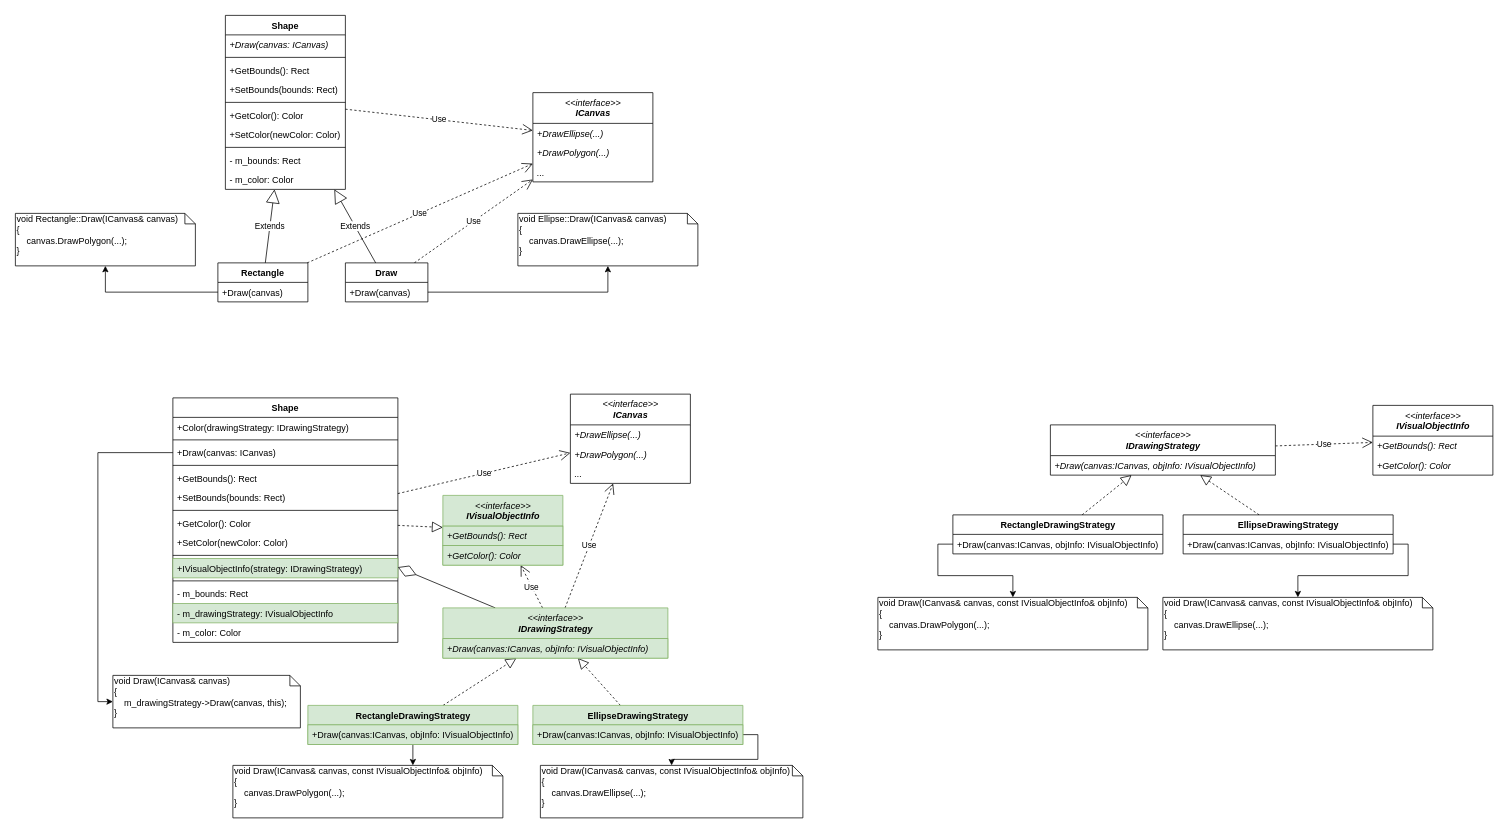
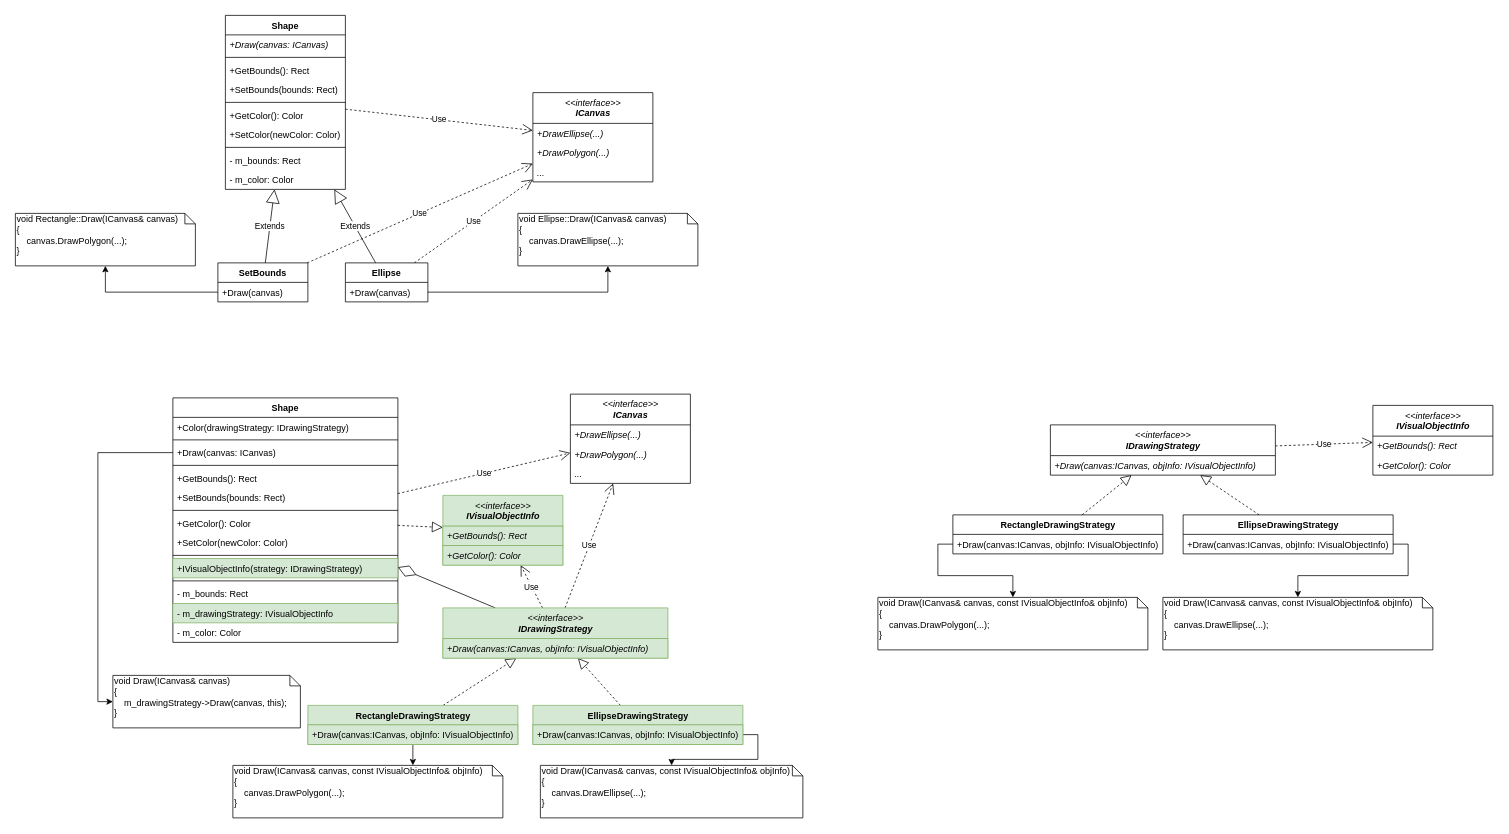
node "Rectangle": label "Rectangle" -> "SetBounds"
node "Draw": label "Draw" -> "Ellipse"
